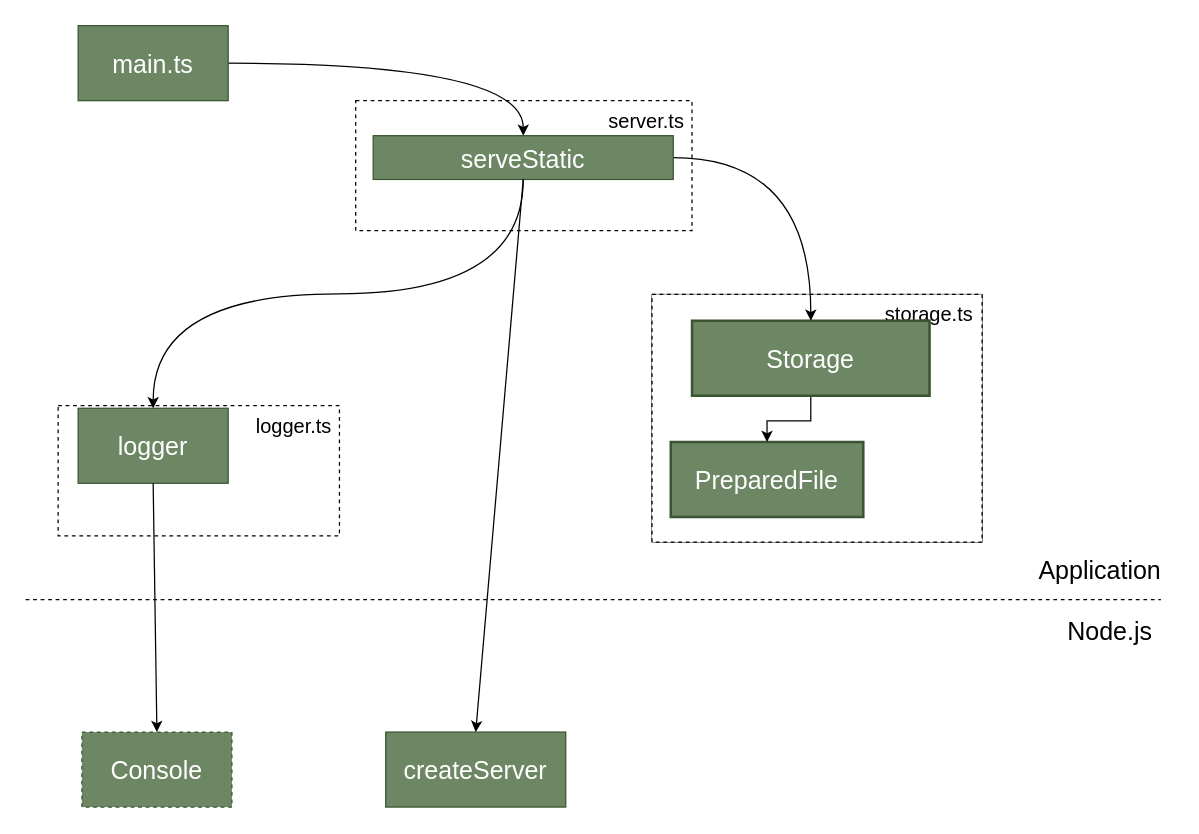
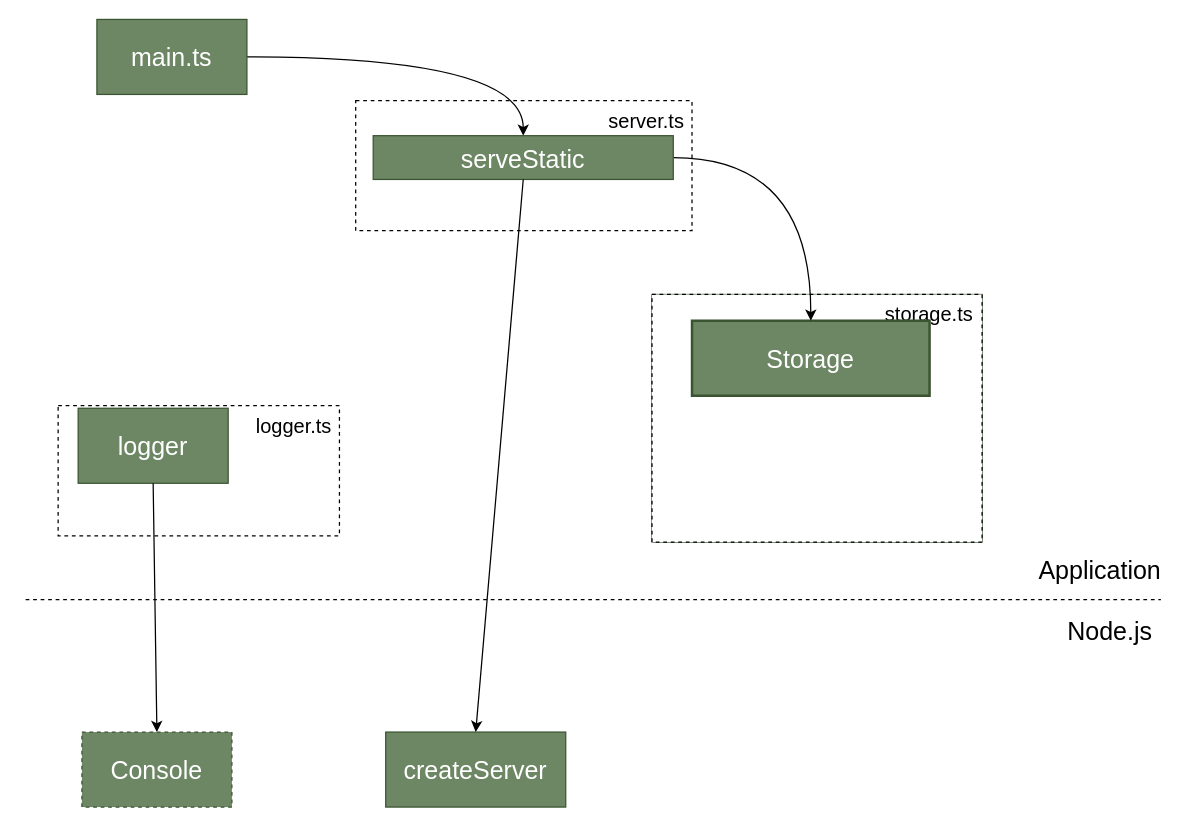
node "main.ts": moved (153, 63) -> (172, 57)
edge "serveStatic" -> "logger": removed
edge "Storage" -> "PreparedFile": removed
node "PreparedFile": removed
